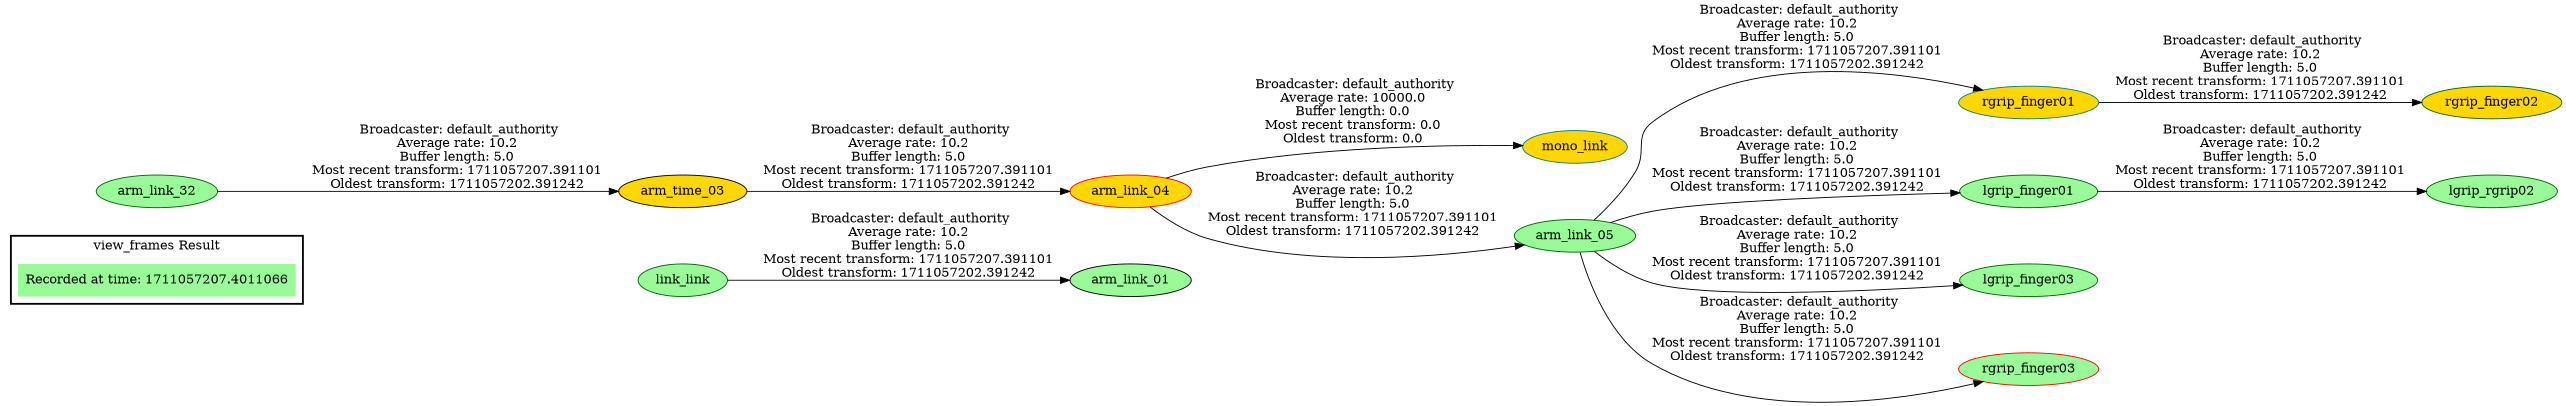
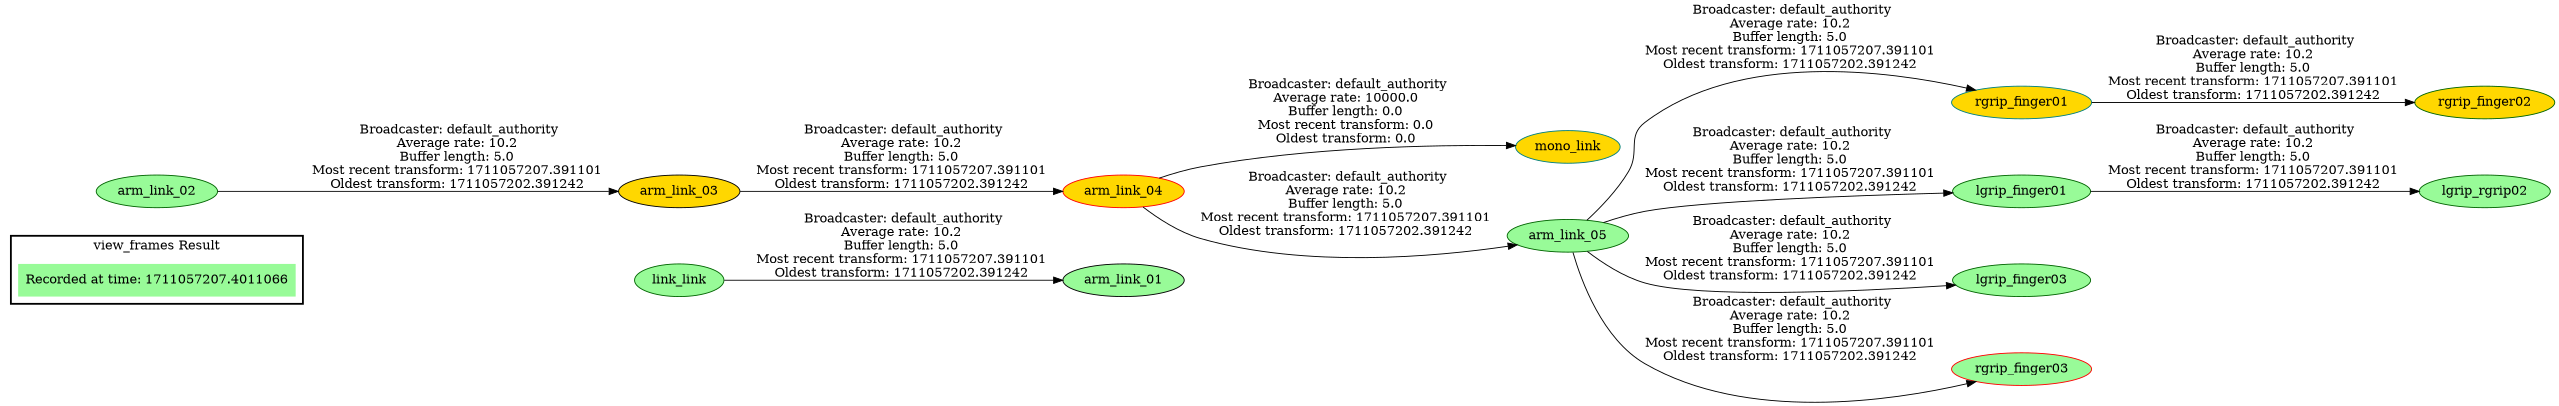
node "arm_link_32": label "arm_link_32" -> "arm_link_02"
node "arm_time_03": label "arm_time_03" -> "arm_link_03"
